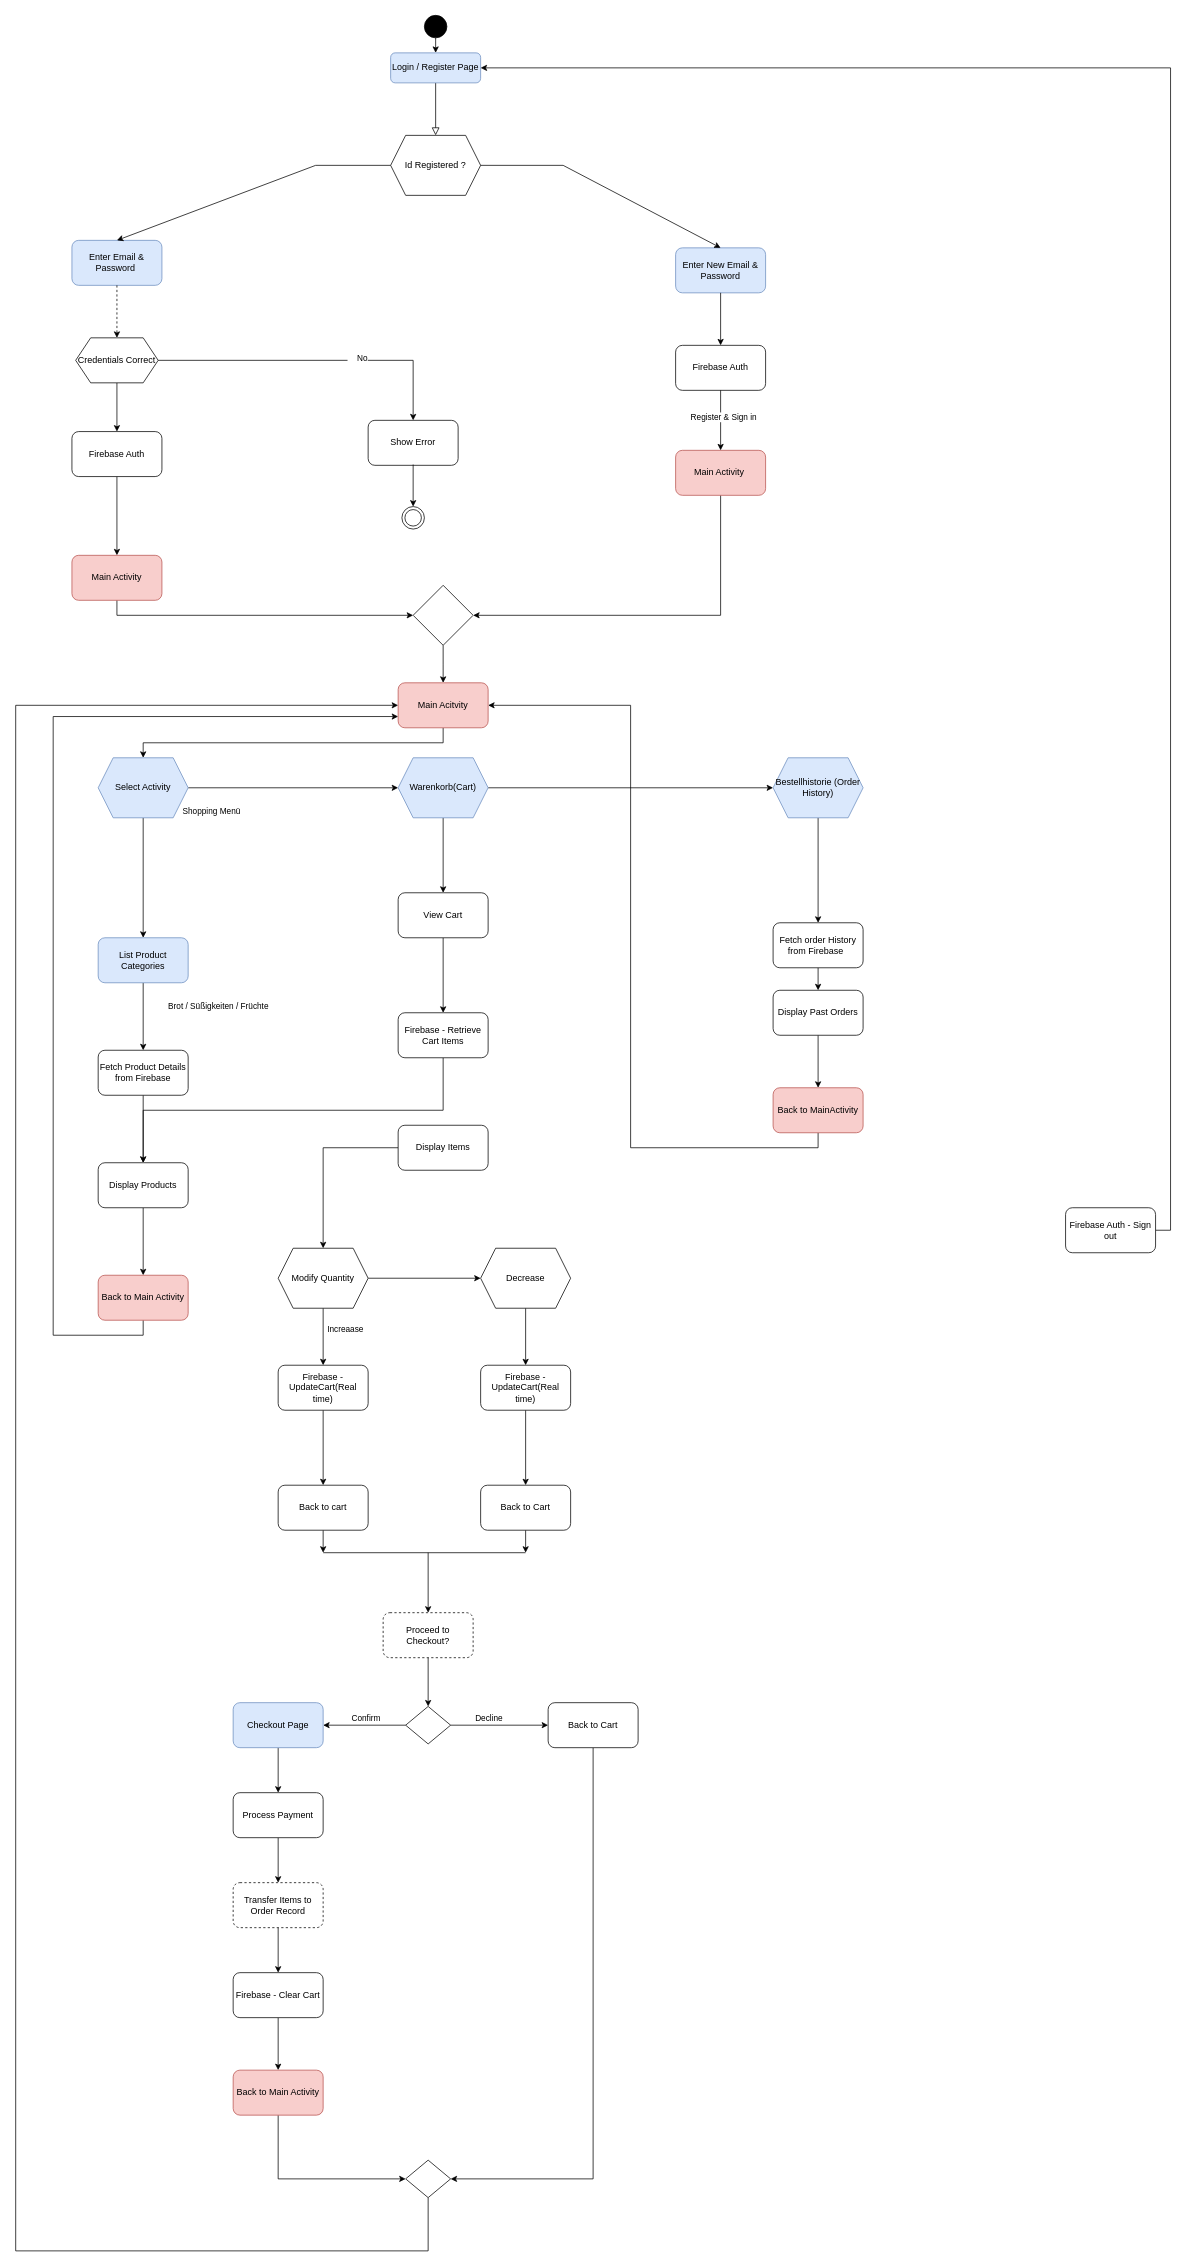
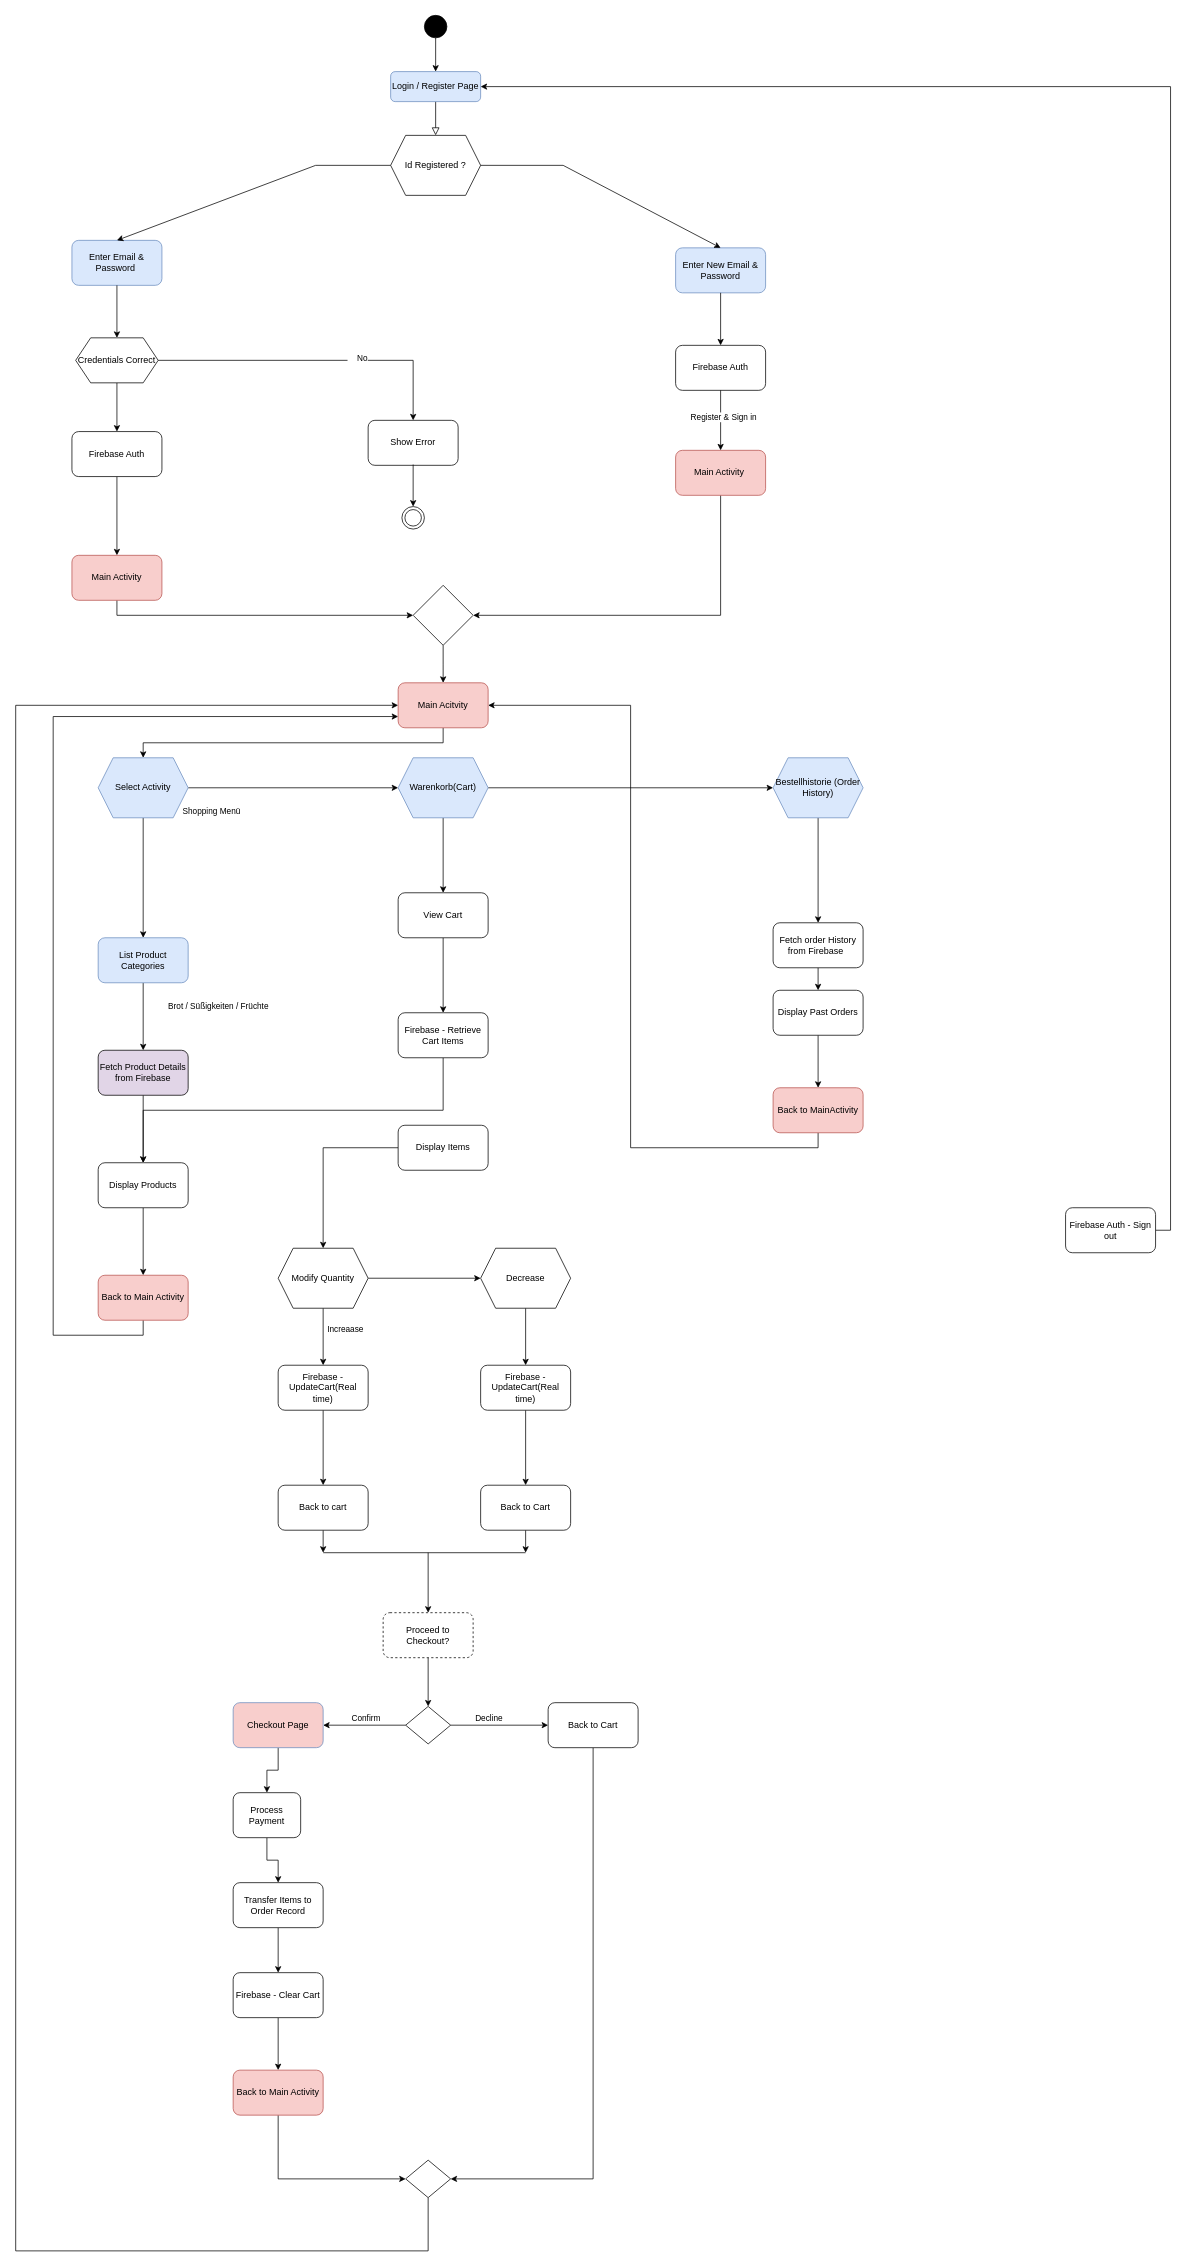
node "Login / Register Page": moved (435, 68) -> (435, 87)
edge "Enter Email & Password" -> "Credentials Correct": style dashed -> solid
node "Fetch Product Details from Firebase": fillcolor #ffffff -> #e1d5e7
node "Checkout Page": fillcolor #dae8fc -> #f8cecc
node "Process Payment": size 90x45 -> 68x45
node "Transfer Items to Order Record": style dashed -> solid
